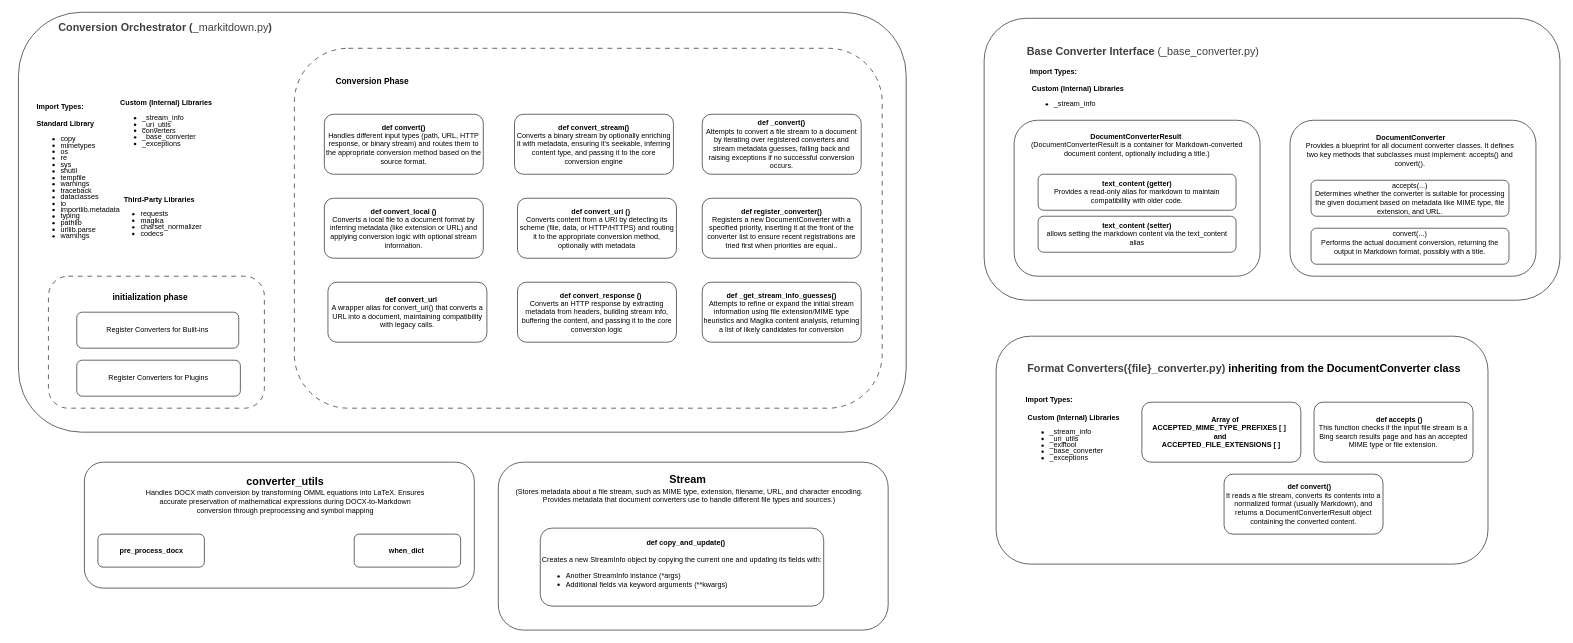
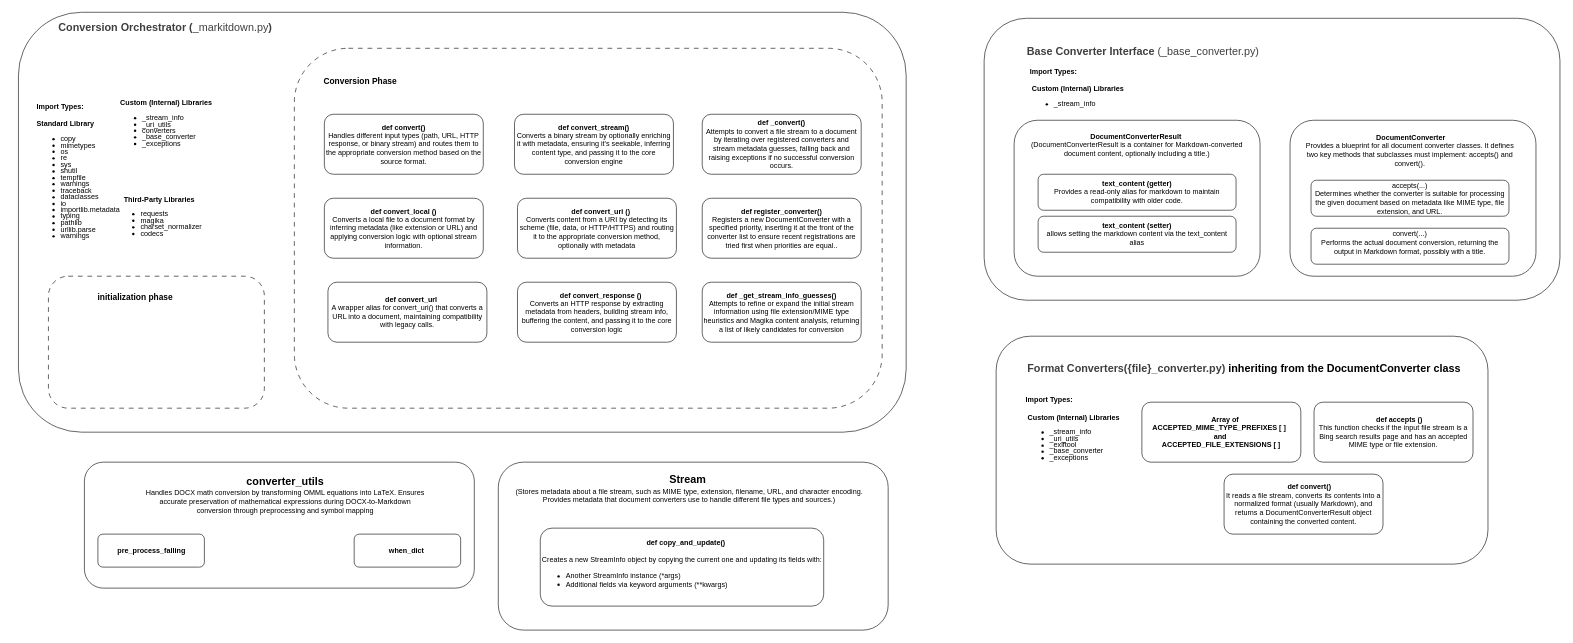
node "Conversion Phase": moved (372, 81) -> (360, 81)
node "initialization phase": moved (150, 297) -> (135, 297)
node "Register Converters for Built-ins": removed
node "Register Converters for Plugins": removed
node "pre_process_docx": label "pre_process_docx" -> "pre_process_falling"
